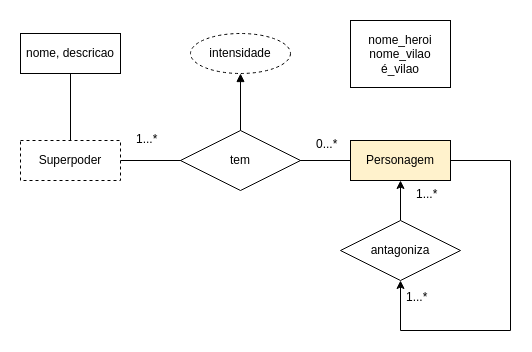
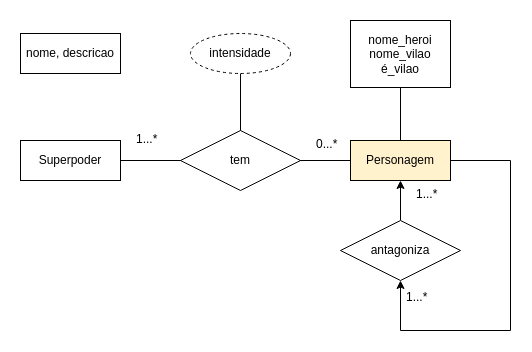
edge "tem" -> "intensidade": arrowhead block -> none
edge "nome, descricao" -- "Superpoder": removed
edge "nome_heroi nome_vilao é_vilao" -- "Personagem": added
node "Superpoder": style dashed -> solid
